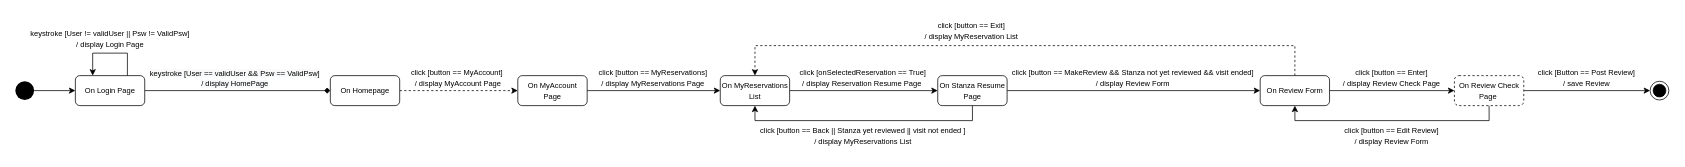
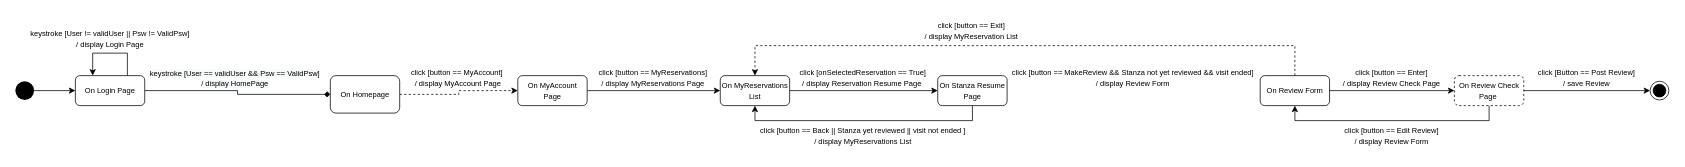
node "On Homepage": size 69x30 -> 69x38
edge "On Stanza Resume Page" -> "On Review Form": removed
